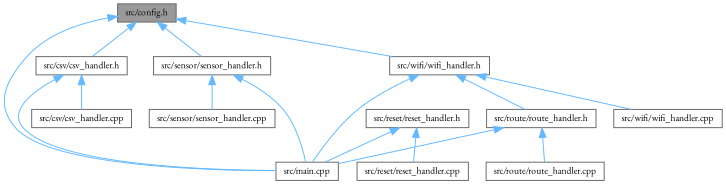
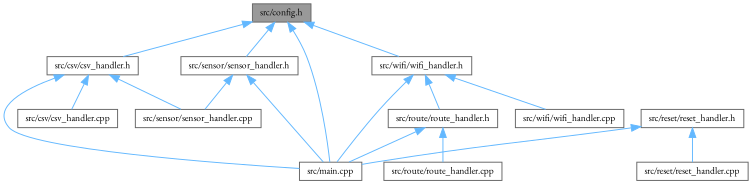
edge "src/sensor/sensor_handler.cpp" -> "src/csv/csv_handler.h": added
